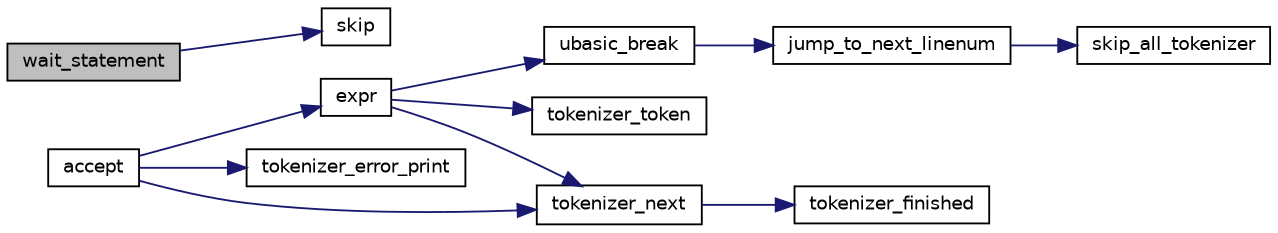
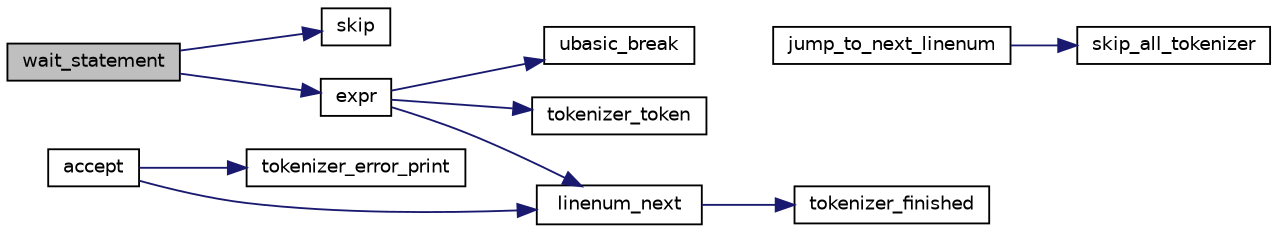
edge "ubasic_break" -> "jump_to_next_linenum": removed
edge "accept" -> "expr": now "wait_statement" -> "expr"
node "tokenizer_next": label "tokenizer_next" -> "linenum_next"
